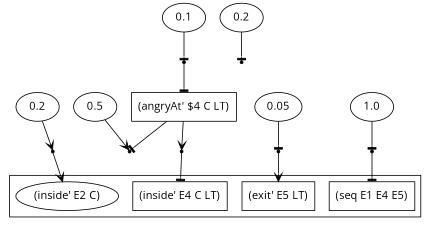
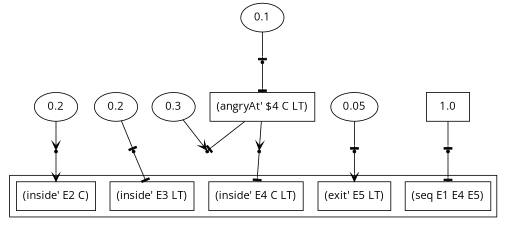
node "0.5": label "0.5" -> "0.3"
node "1.0": shape ellipse -> box
node "(inside' E2 C)": shape ellipse -> box
node "(inside' E3 LT)": added
